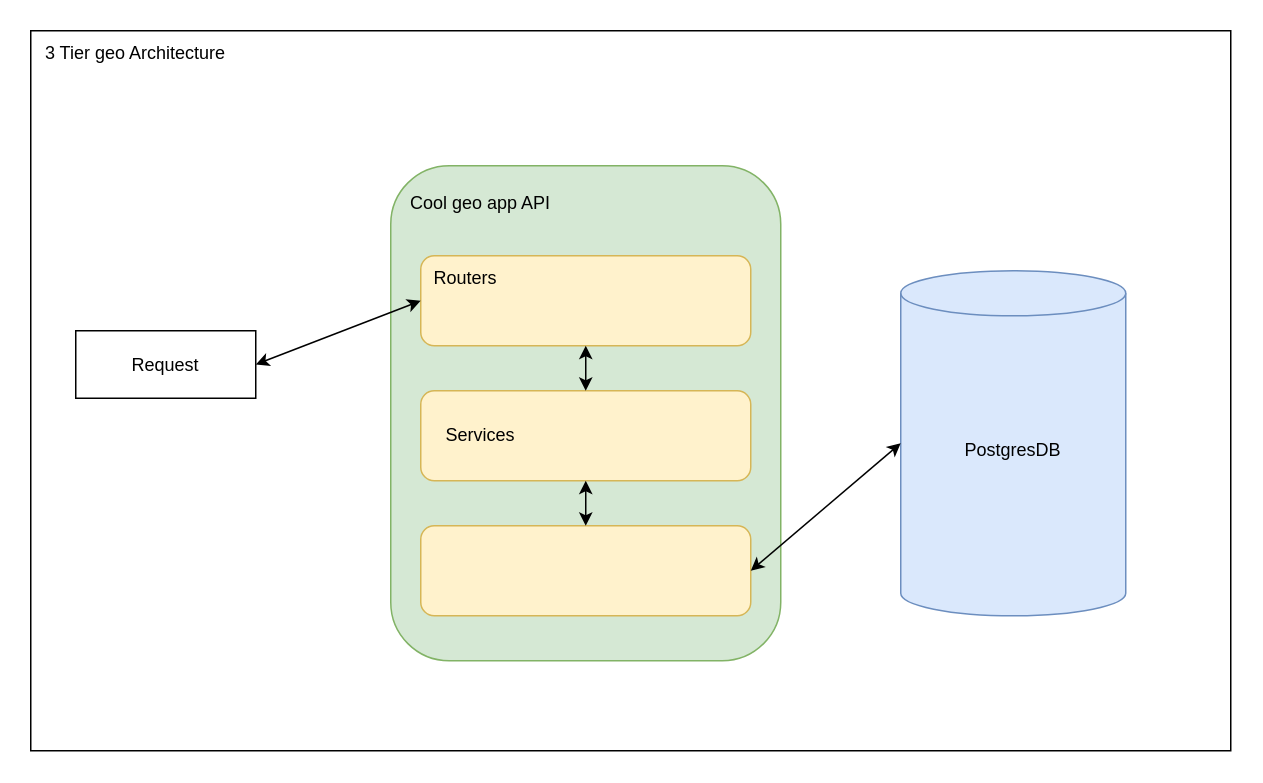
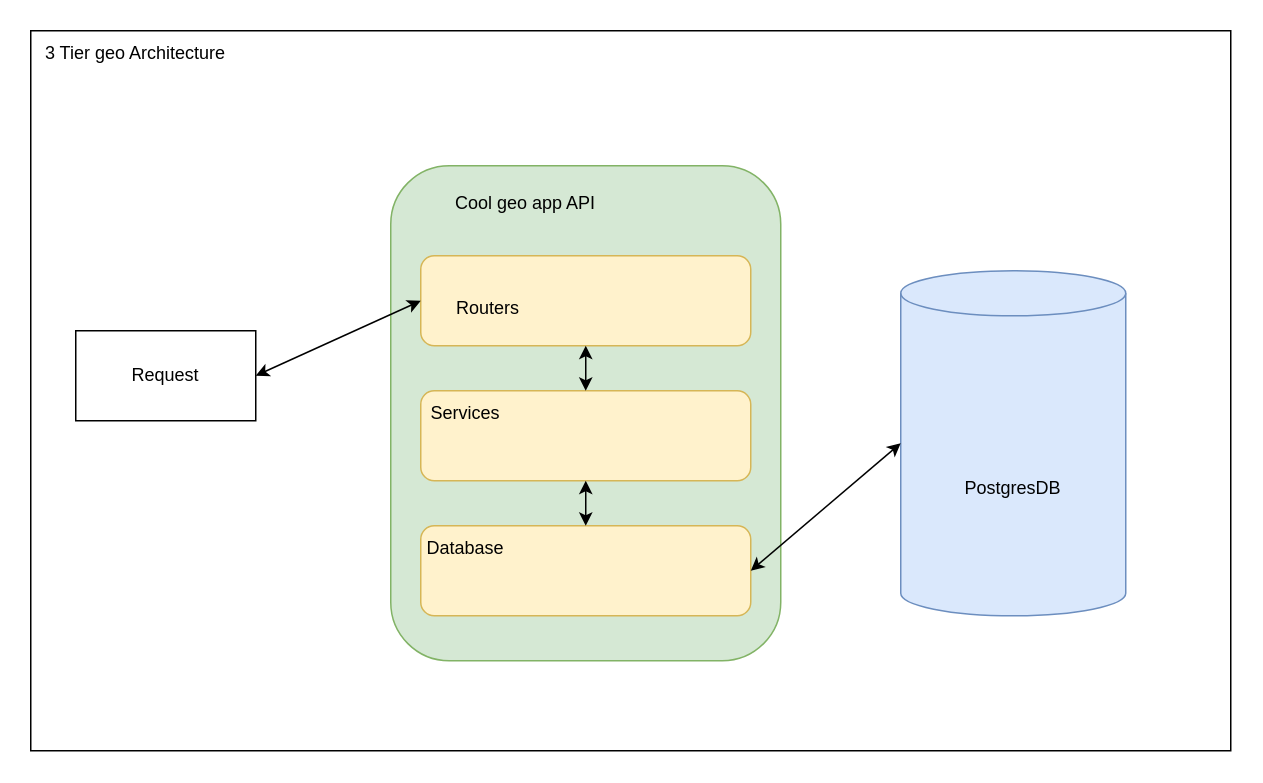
node "Cool geo app API": moved (481, 203) -> (526, 203)
node "Routers": moved (466, 278) -> (488, 308)
node "Request": size 180x68 -> 180x90
node "Services": moved (481, 436) -> (466, 413)
node "PostgresDB": moved (1013, 451) -> (1013, 488)
node "Database": added
